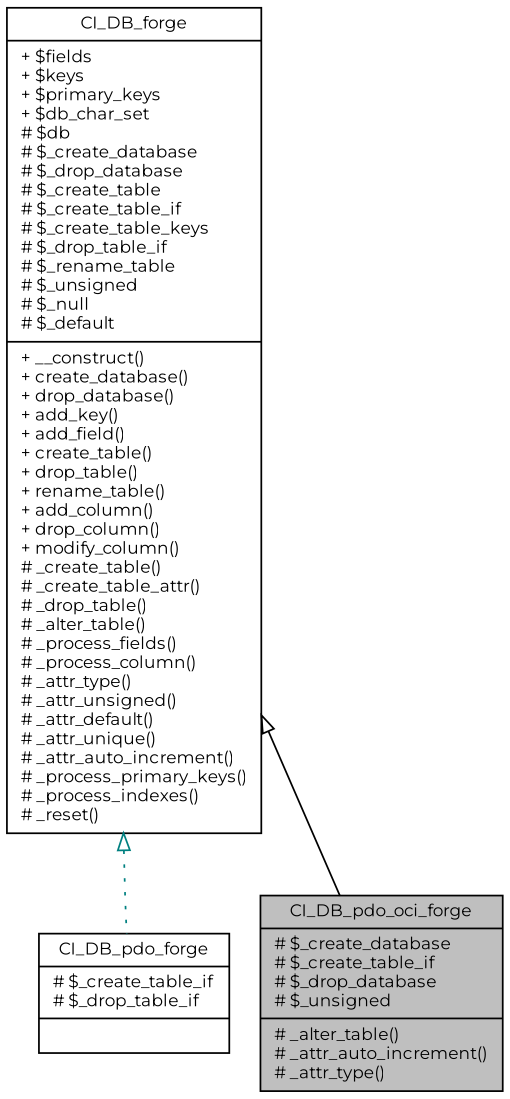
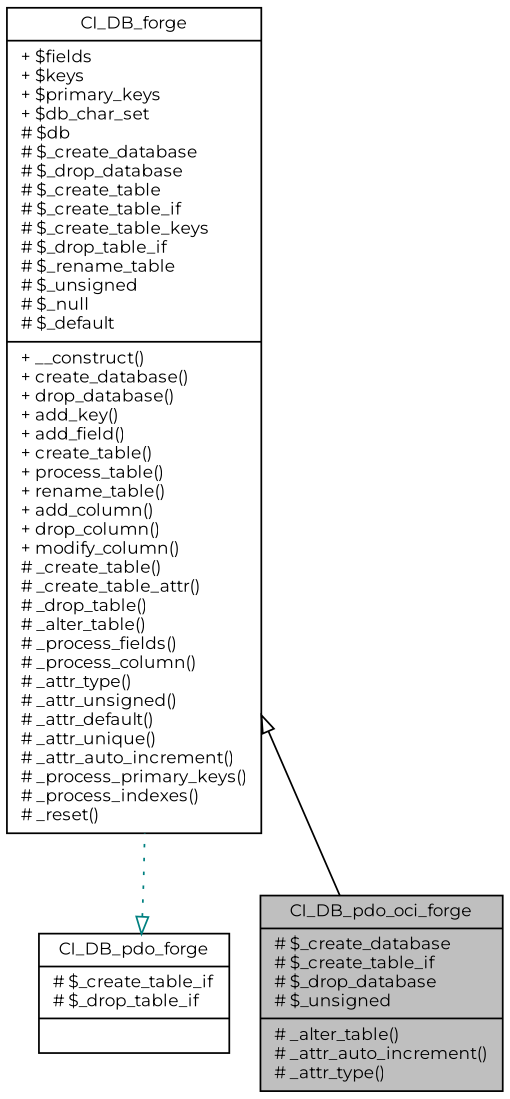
node "CI_DB_forge": text "+ drop_table()" -> "+ process_table()"
edge "CI_DB_pdo_forge" -> "CI_DB_forge": reversed
